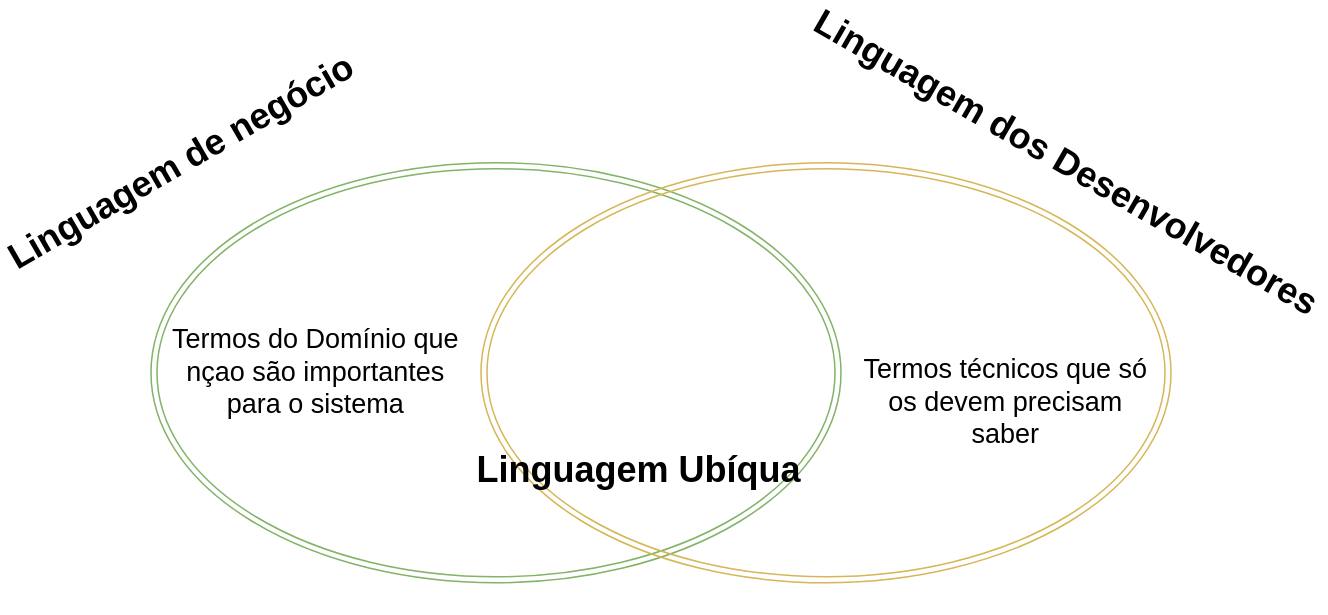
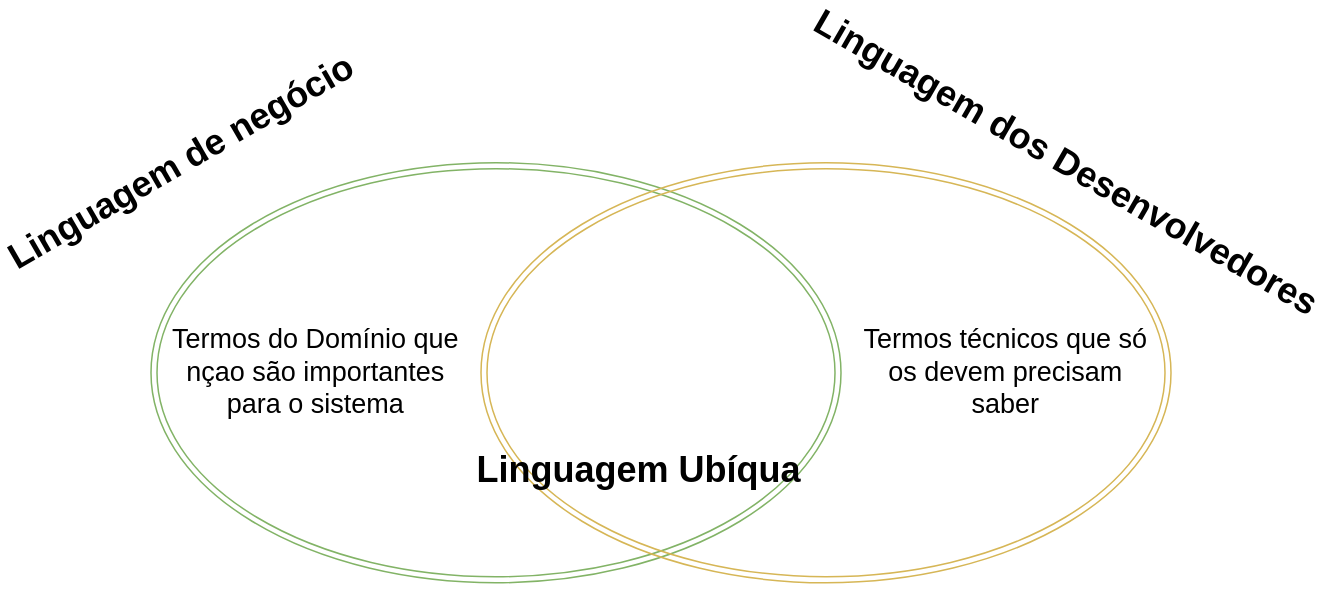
node "Termos técnicos que só os devem precisam saber": moved (1006, 403) -> (1006, 373)
